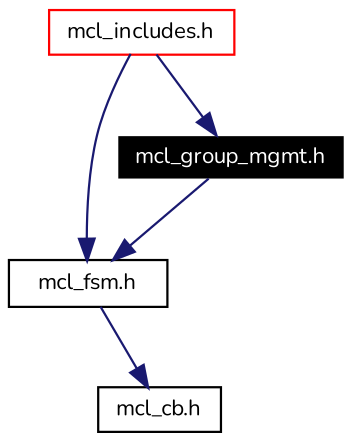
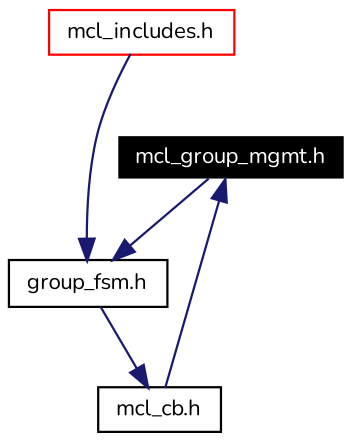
edge "mcl_includes.h" -> "mcl_group_mgmt.h": now "mcl_cb.h" -> "mcl_group_mgmt.h"
node "mcl_fsm.h": label "mcl_fsm.h" -> "group_fsm.h"
